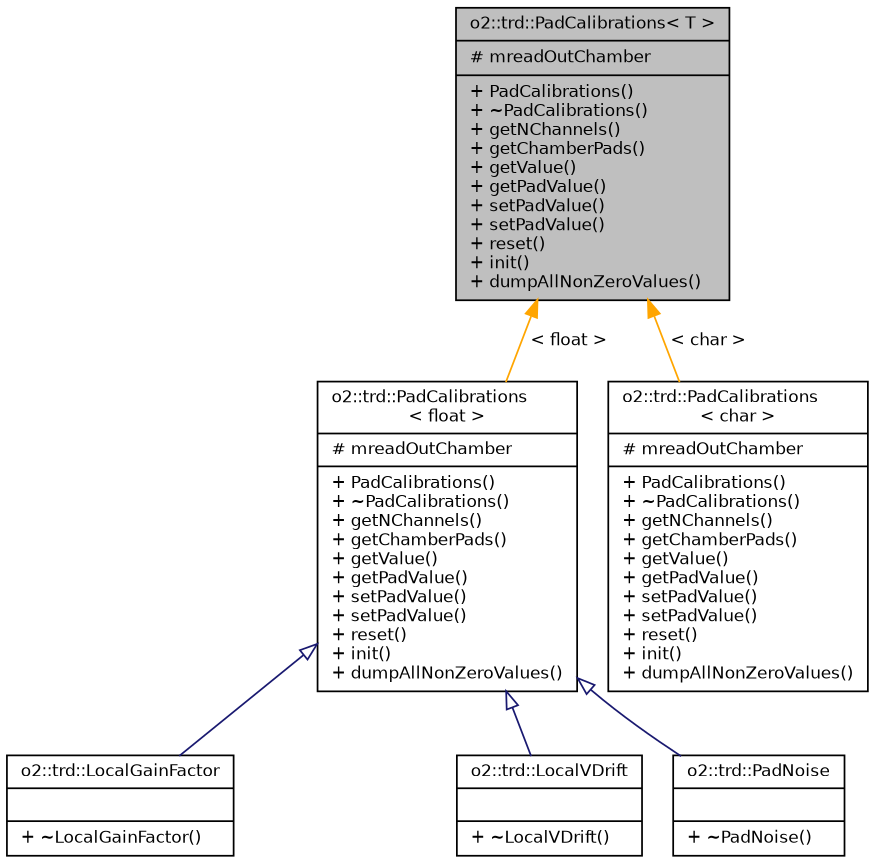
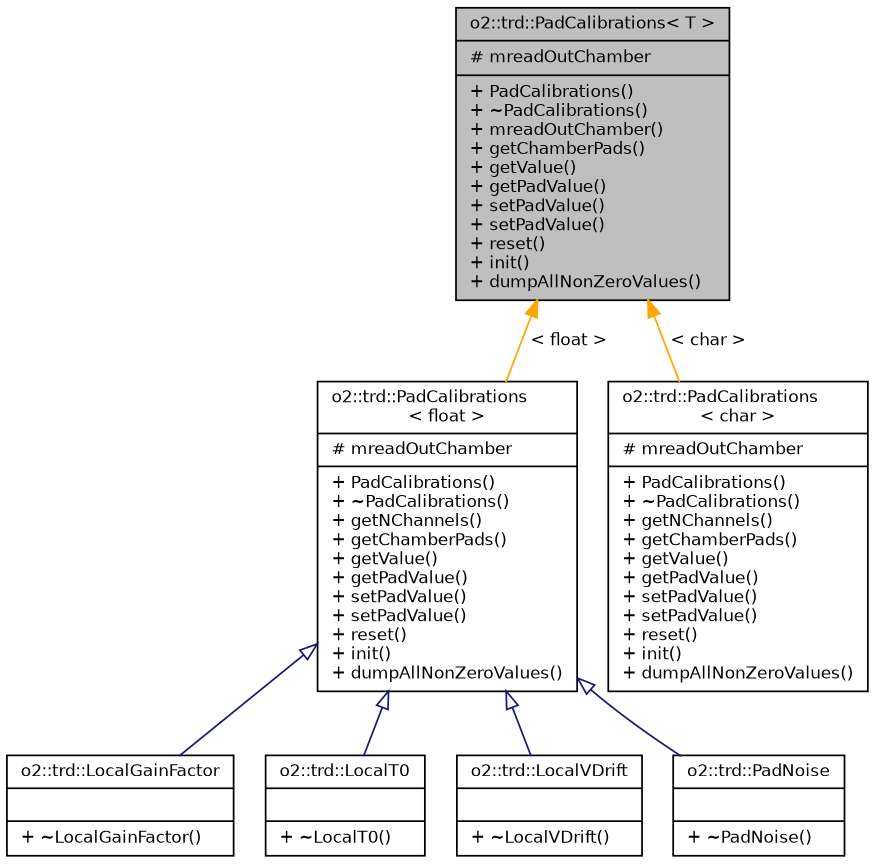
node "o2::trd::PadCalibrations< T >": text "+ getNChannels()" -> "+ mreadOutChamber()"
node "o2::trd::LocalT0": added
